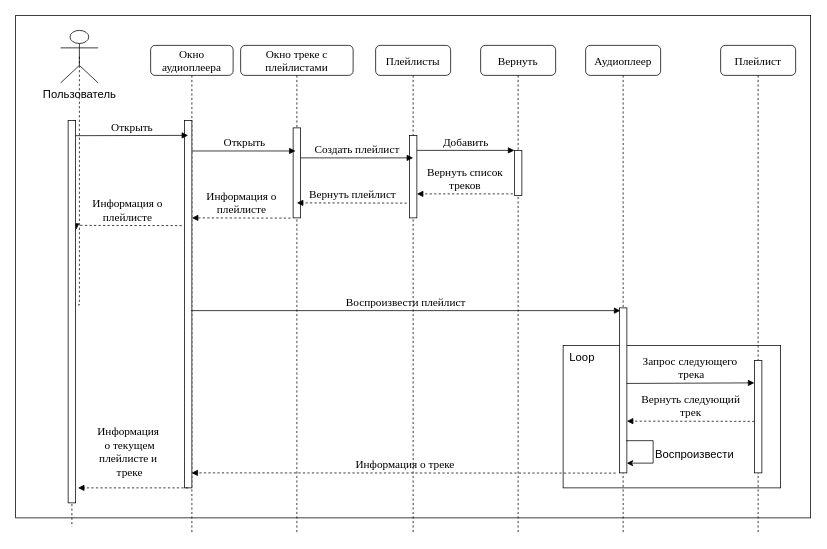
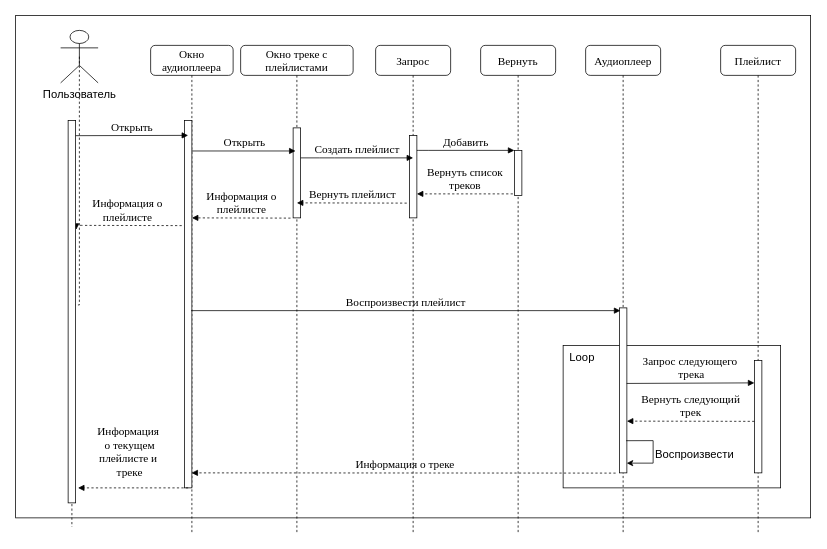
node "Плейлисты": label "Плейлисты" -> "Запрос"
